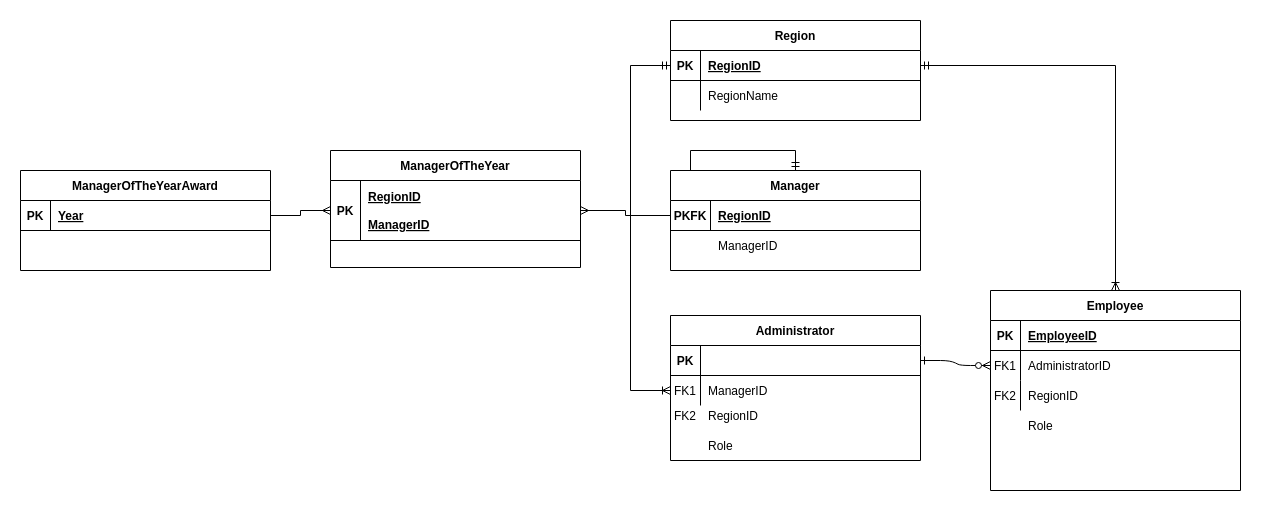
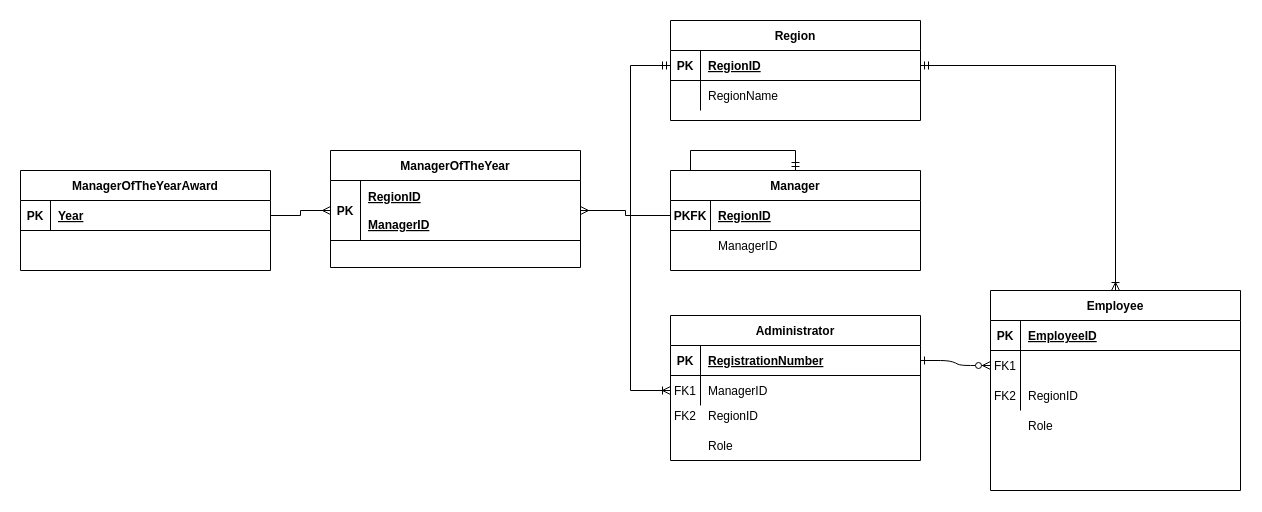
node "RegistrationNumber": added
node "AdministratorID": removed
